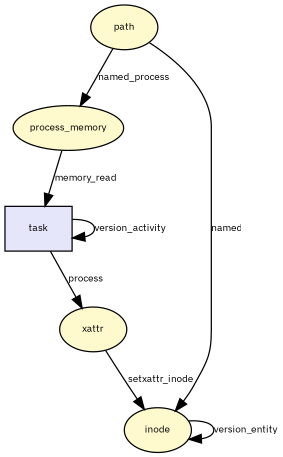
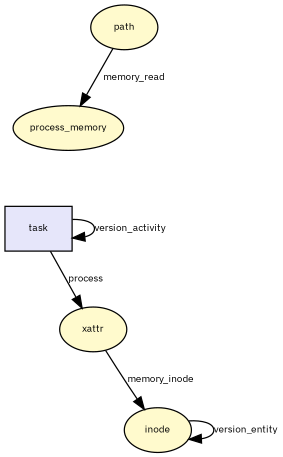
edge "path" -> "process_memory": label "named_process" -> "memory_read"
edge "process_memory" -> "task": removed, label "memory_read"
edge "path" -> "inode": removed, label "named"
edge "xattr" -> "inode": label "setxattr_inode" -> "memory_inode"
